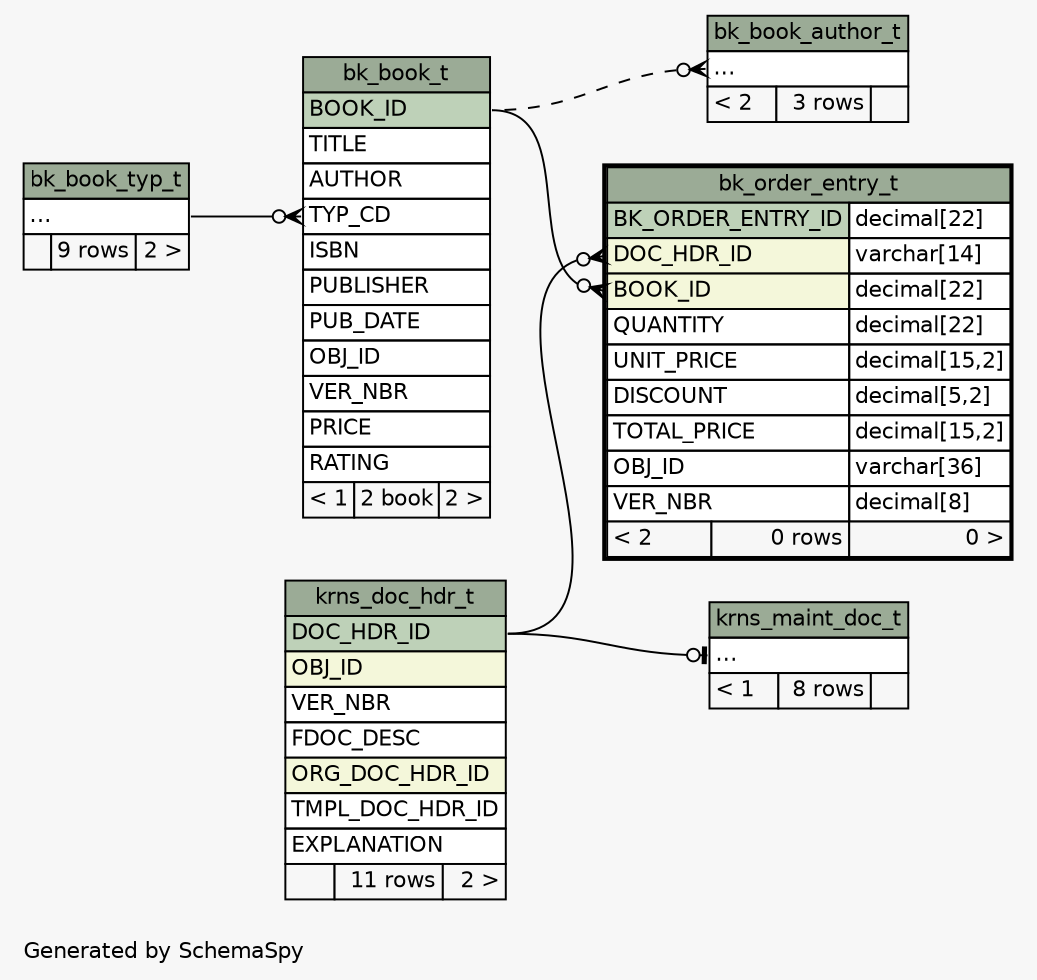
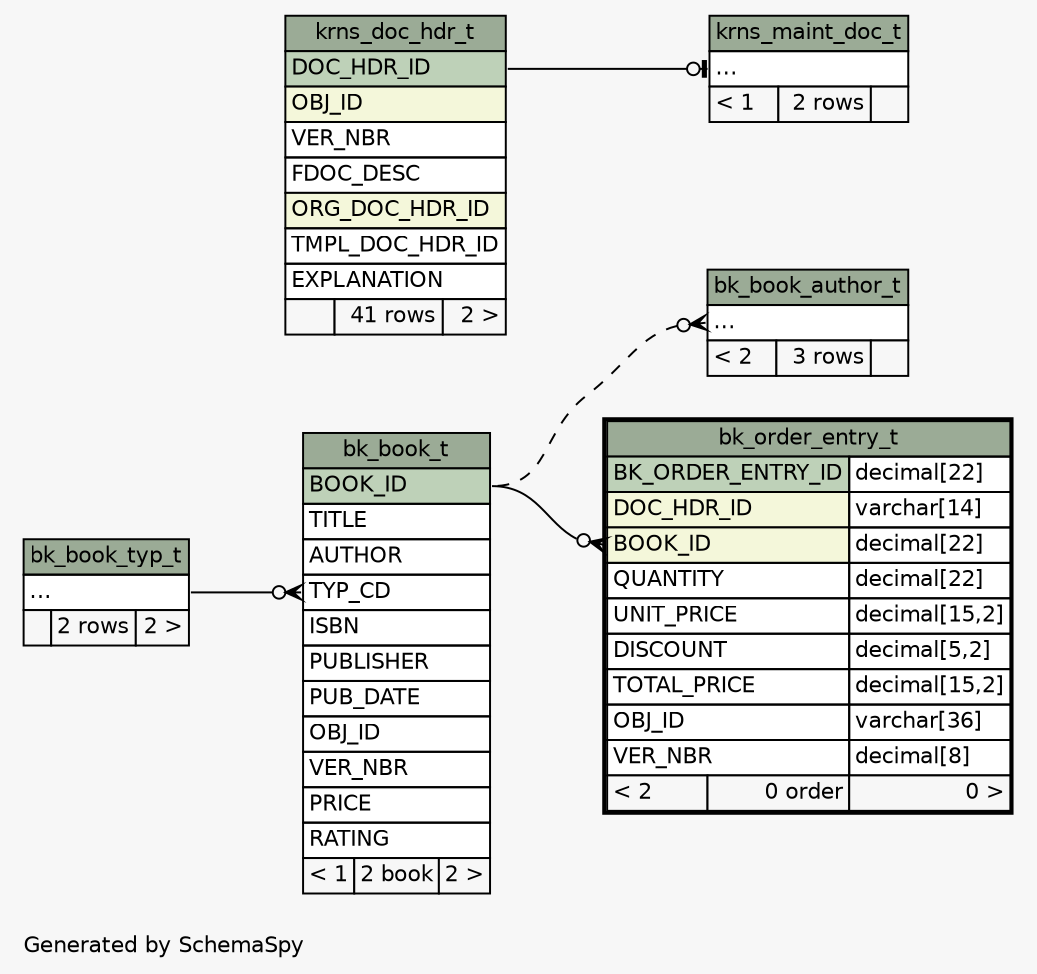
node "bk_book_typ_t": text "9 rows" -> "2 rows"
edge "krns_doc_hdr_t" -> "bk_order_entry_t": removed
node "bk_order_entry_t": text "0 rows" -> "0 order"
node "krns_maint_doc_t": text "8 rows" -> "2 rows"
node "krns_doc_hdr_t": text "11 rows" -> "41 rows"
